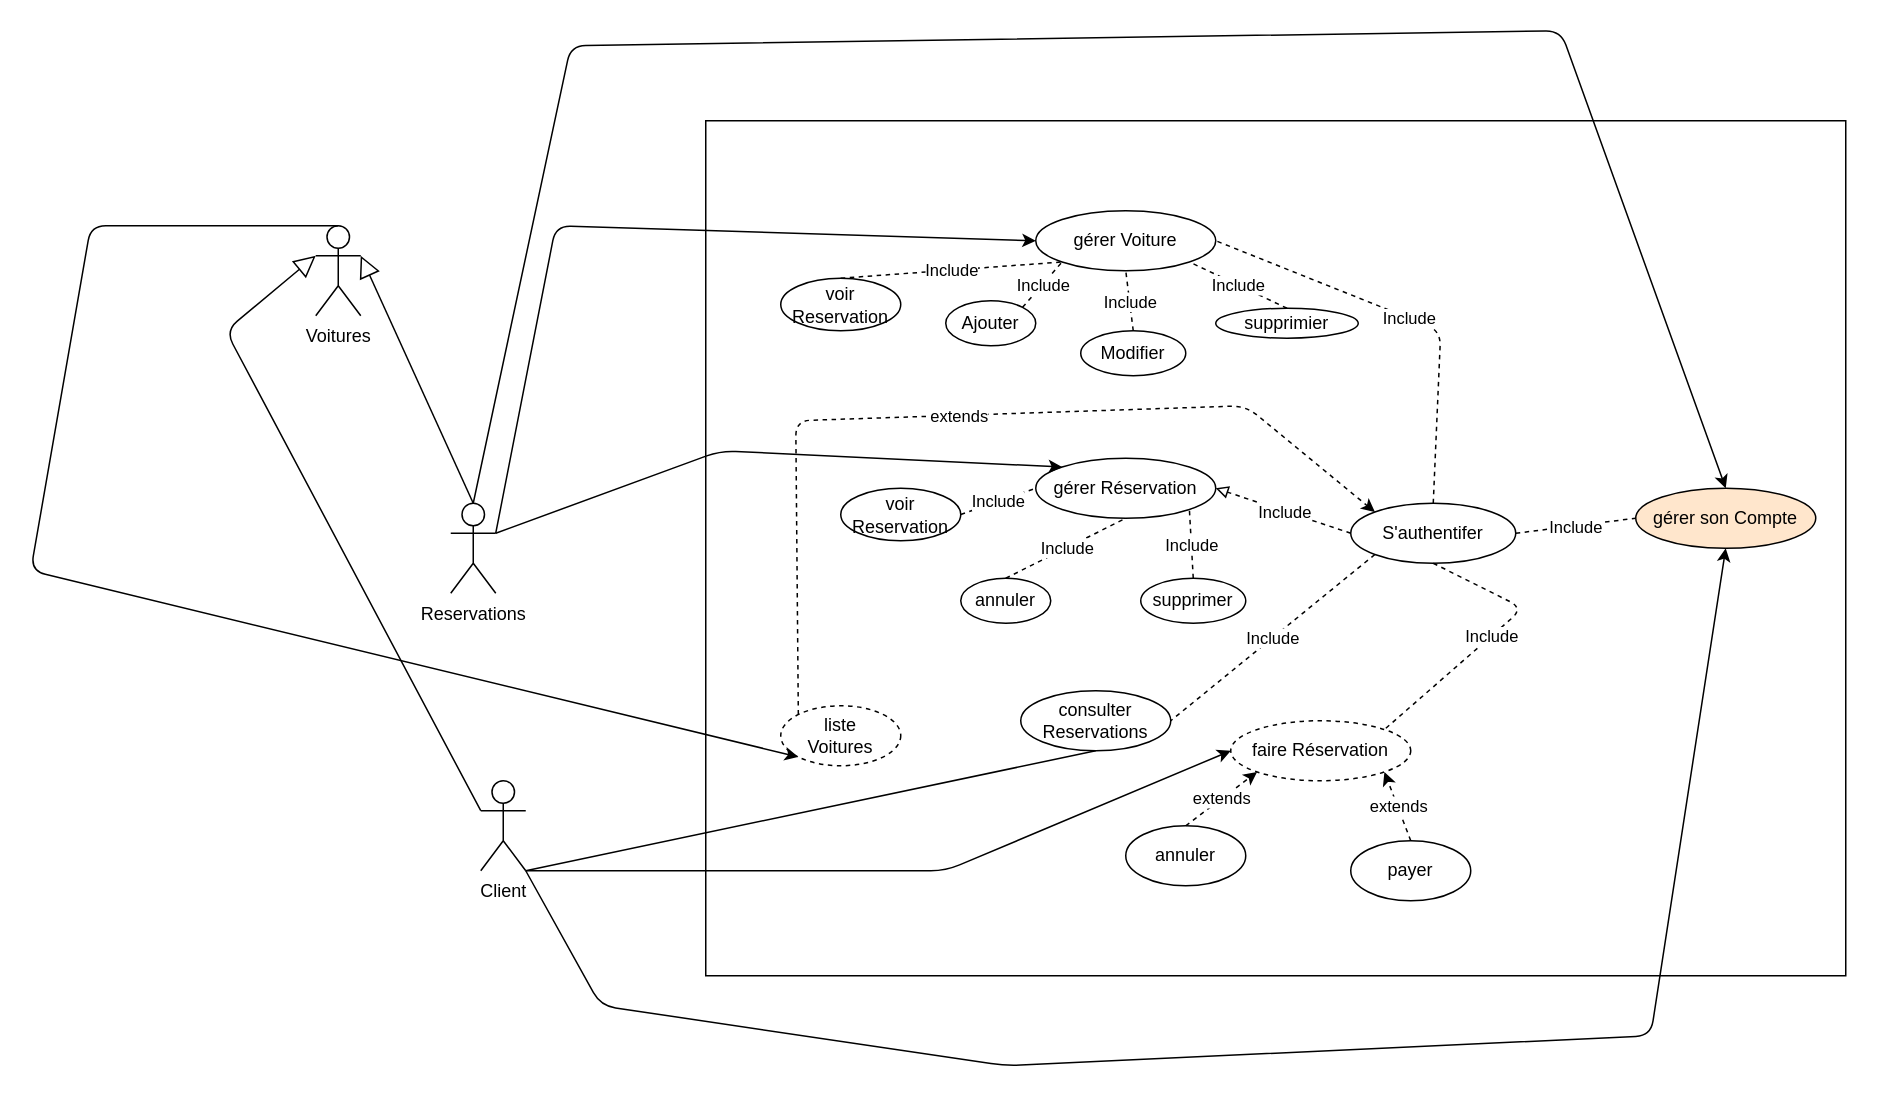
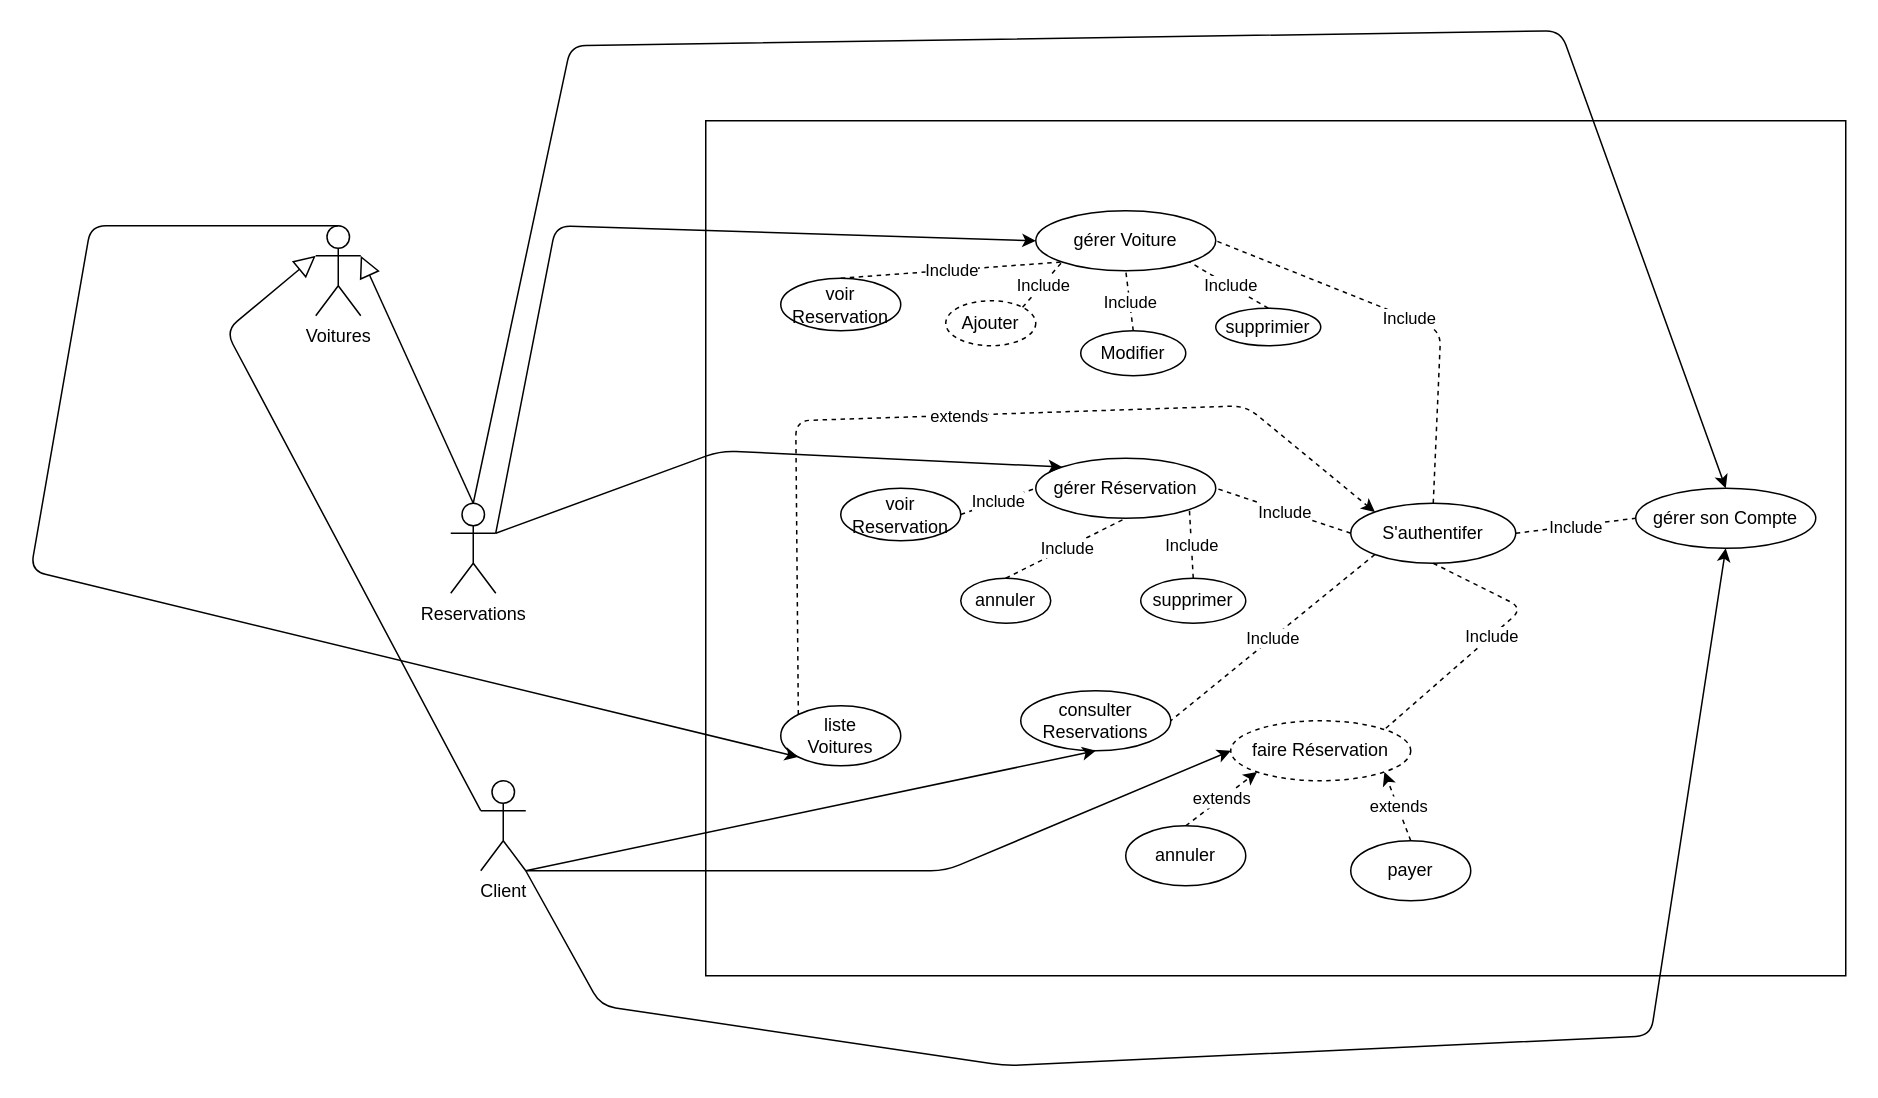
node "Ajouter": style solid -> dashed
node "supprimier": size 143x30 -> 105x38
edge "S'authentifer" -> "gérer Réservation": arrowhead block -> none
node "gérer son Compte": fillcolor #ffe6cc -> #ffffff
node "liste Voitures": style dashed -> solid
edge "consulter Reservations" -- "Client": arrowhead none -> classic
